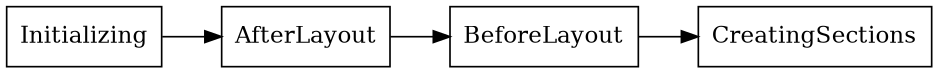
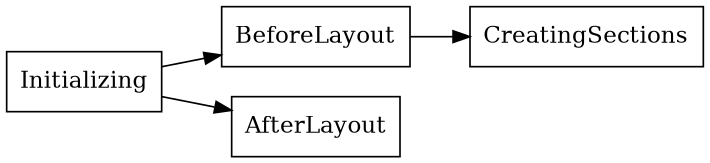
edge "AfterLayout" -> "BeforeLayout": now "Initializing" -> "BeforeLayout"
